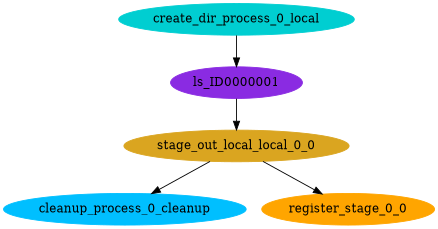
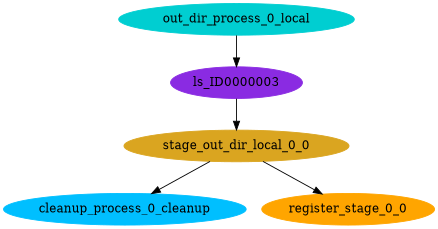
node "create_dir_process_0_local": label "create_dir_process_0_local" -> "out_dir_process_0_local"
node "ls_ID0000001": label "ls_ID0000001" -> "ls_ID0000003"
node "stage_out_local_local_0_0": label "stage_out_local_local_0_0" -> "stage_out_dir_local_0_0"
